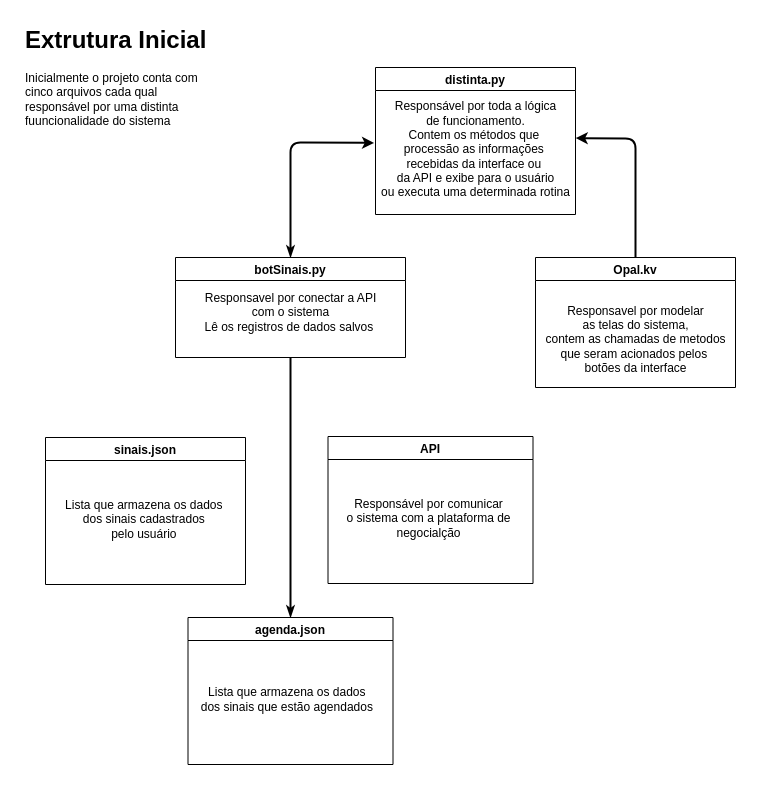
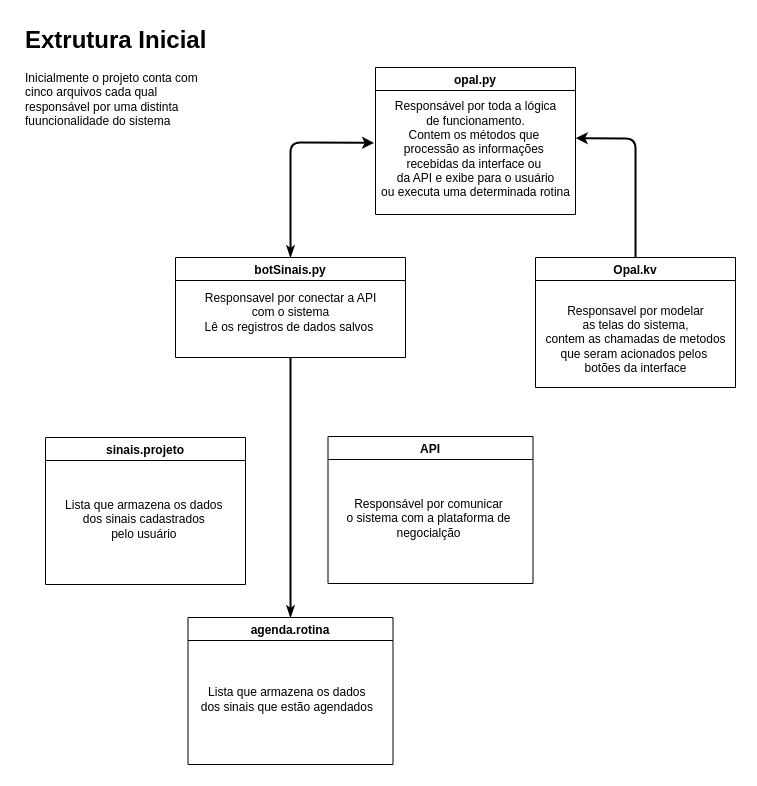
node "distinta.py": label "distinta.py" -> "opal.py"
node "sinais.json": label "sinais.json" -> "sinais.projeto"
node "agenda.json": label "agenda.json" -> "agenda.rotina"
